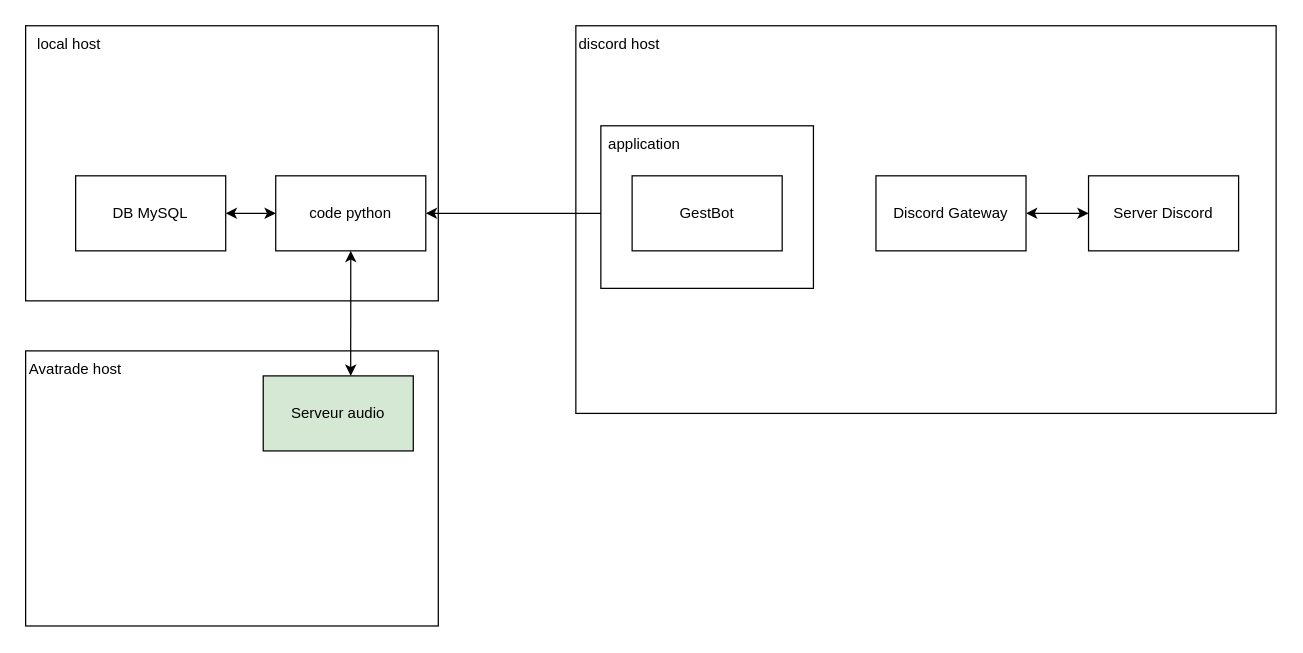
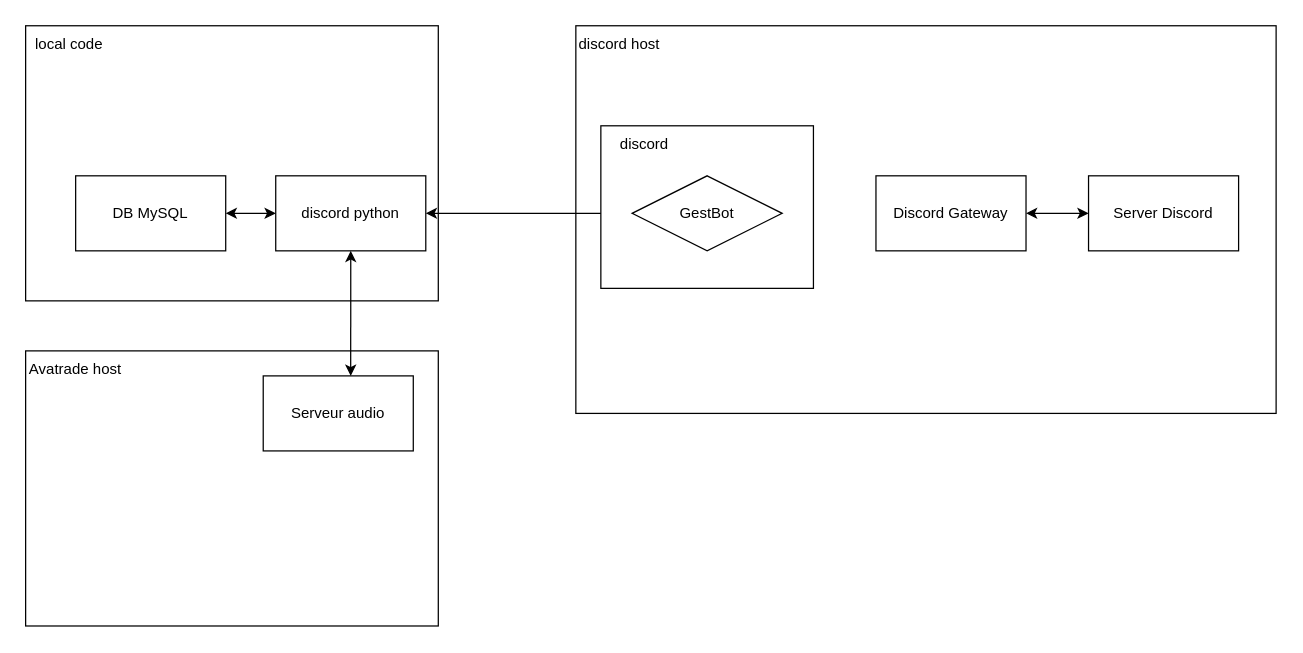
node "local host": label "local host" -> "local code"
node "application": label "application" -> "discord"
node "code python": label "code python" -> "discord python"
node "GestBot": shape rectangle -> diamond
node "Serveur audio": fillcolor #d5e8d4 -> #ffffff
